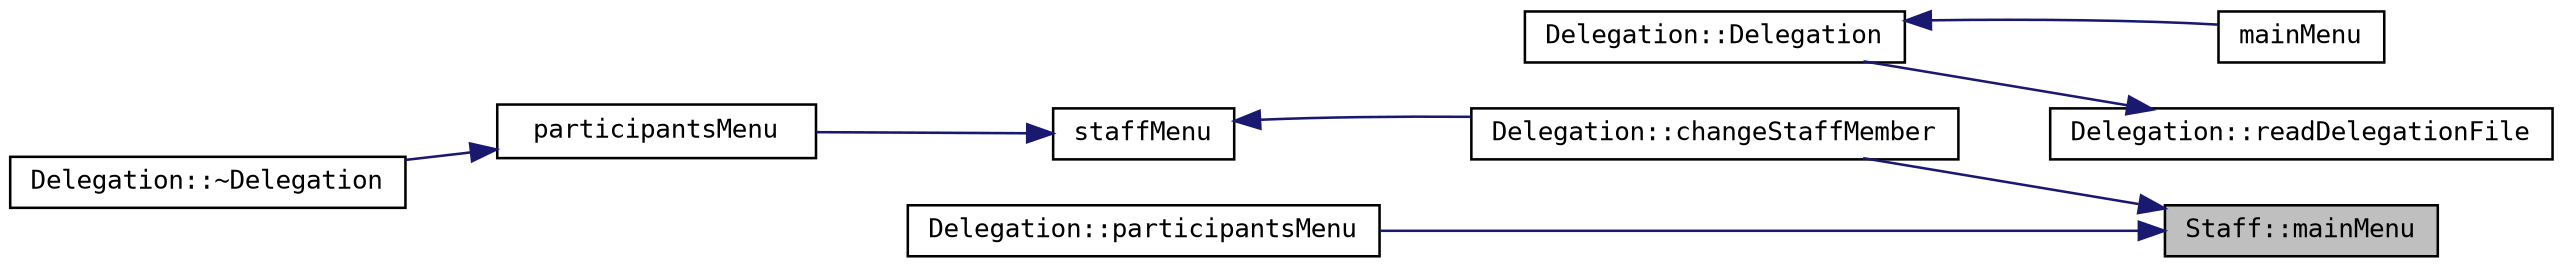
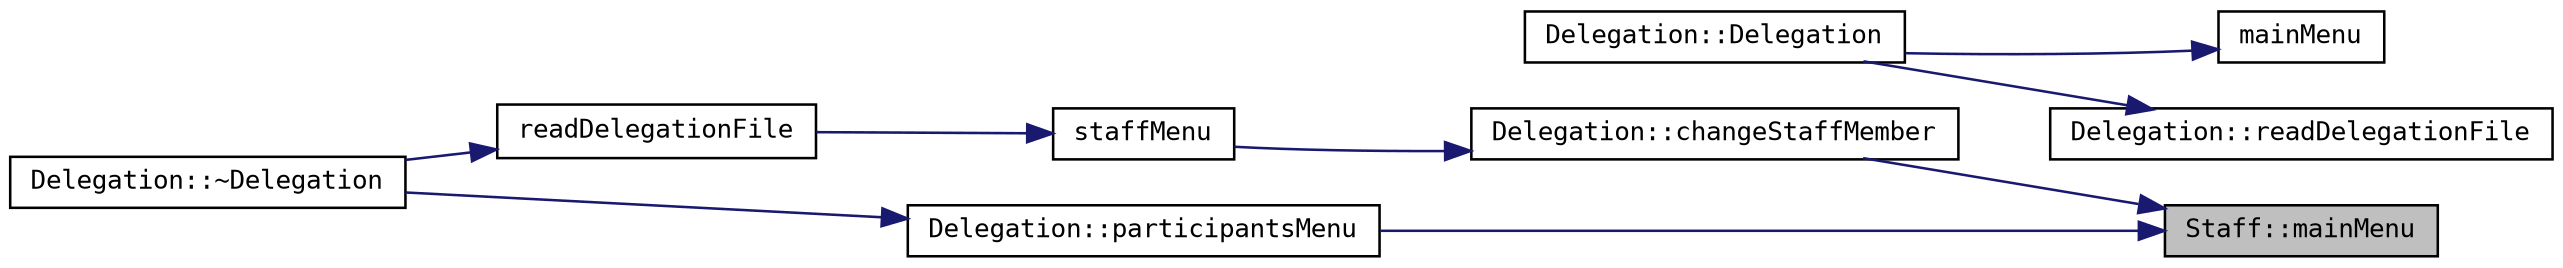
edge "mainMenu" -> "Delegation::Delegation": reversed
edge "Delegation::changeStaffMember" -> "staffMenu": reversed
node "participantsMenu": label "participantsMenu" -> "readDelegationFile"
edge "Delegation::~Delegation" -> "Delegation::participantsMenu": added
